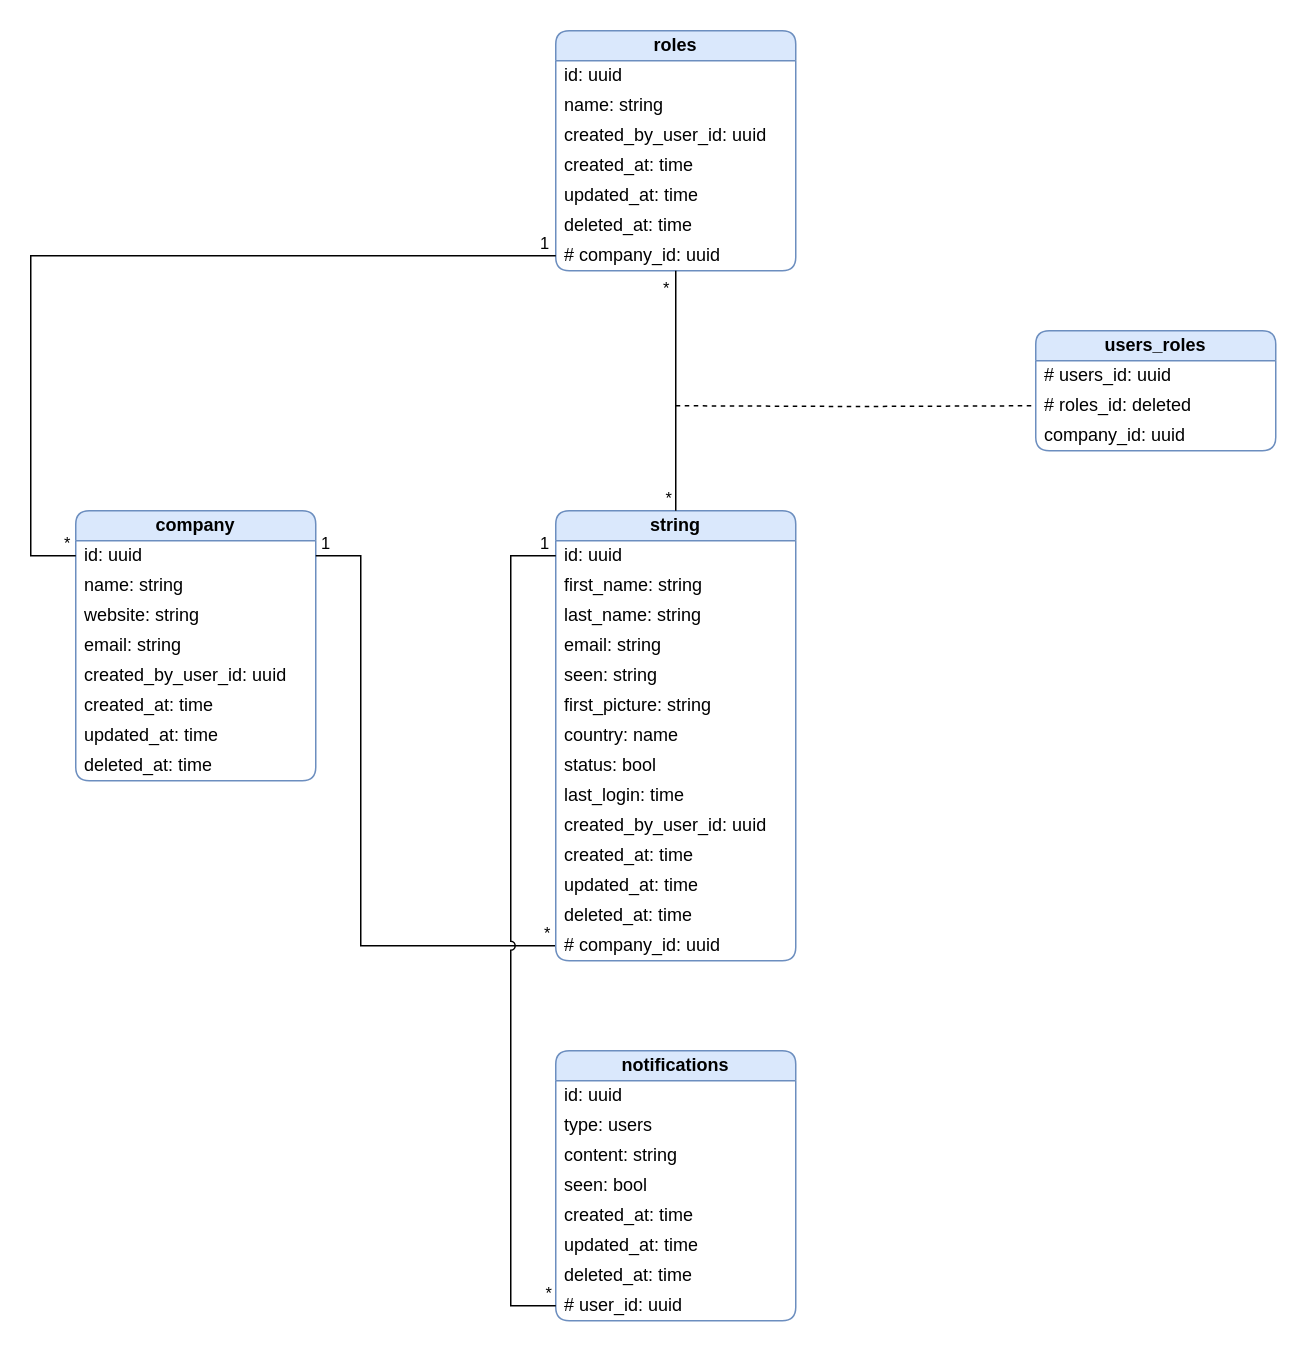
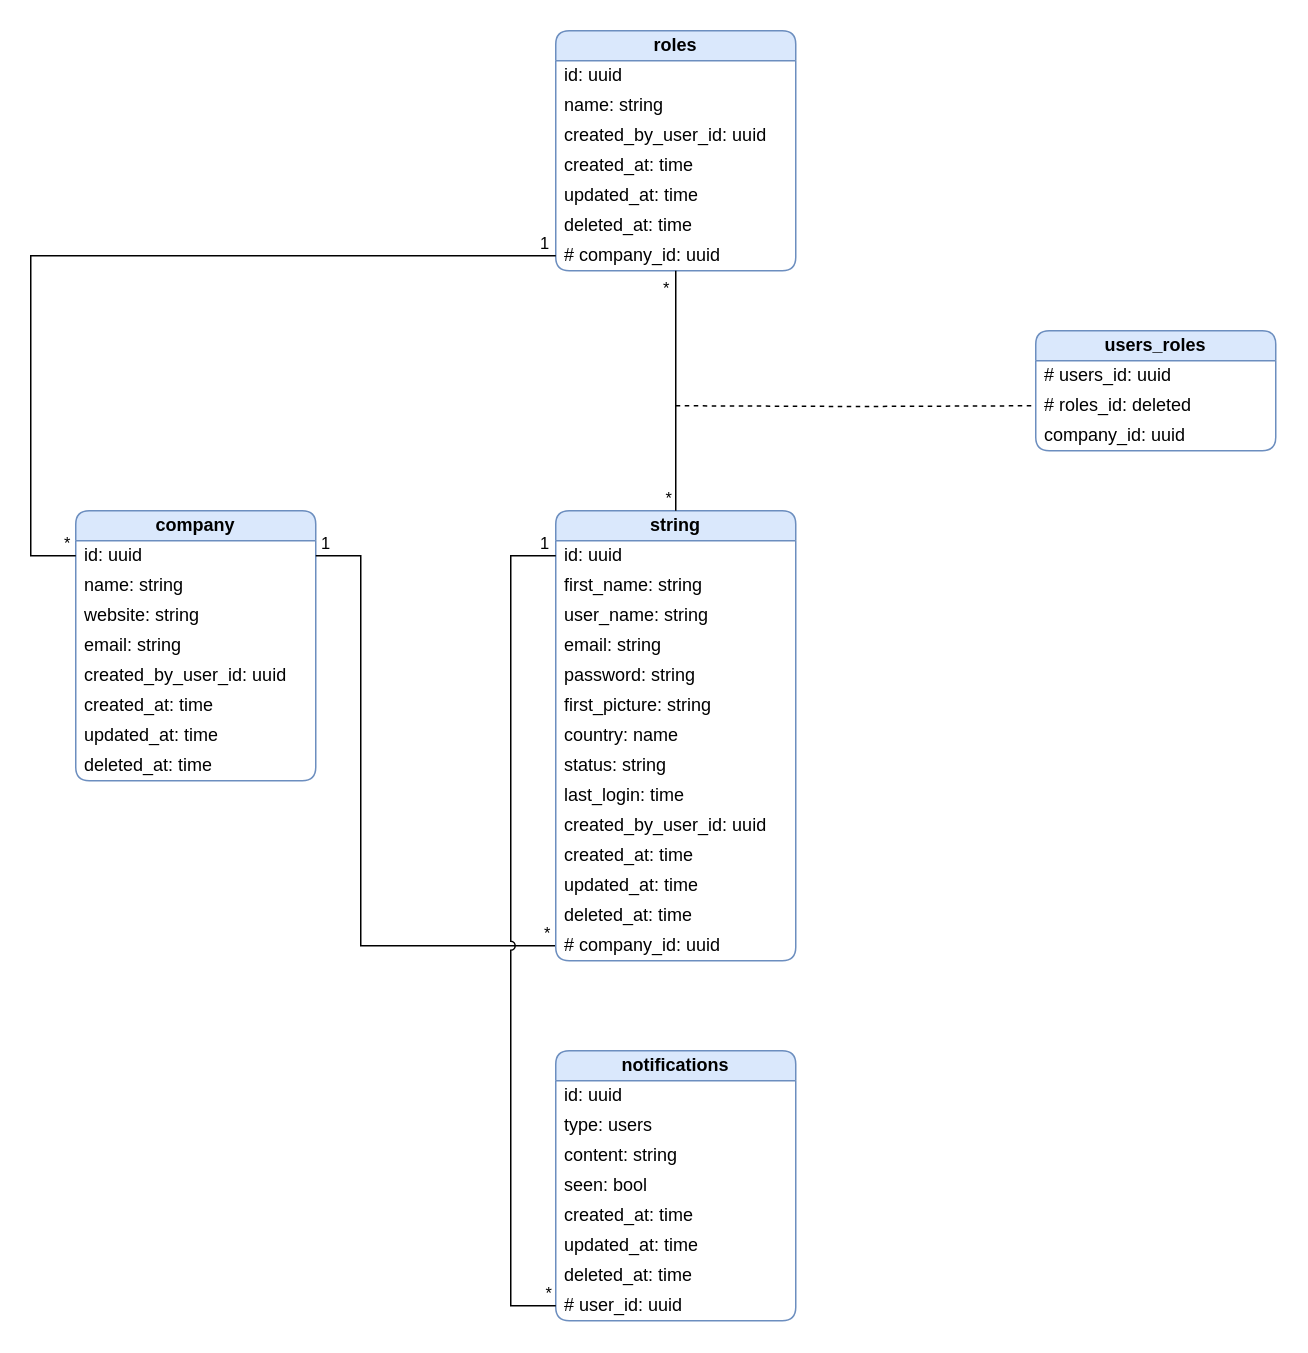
node "last_name: string": label "last_name: string" -> "user_name: string"
node "seen: string": label "seen: string" -> "password: string"
node "status: bool": label "status: bool" -> "status: string"
